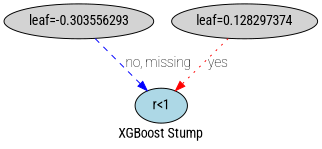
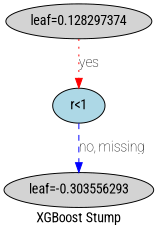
edge "leaf=-0.303556293" -> "r<1": reversed
